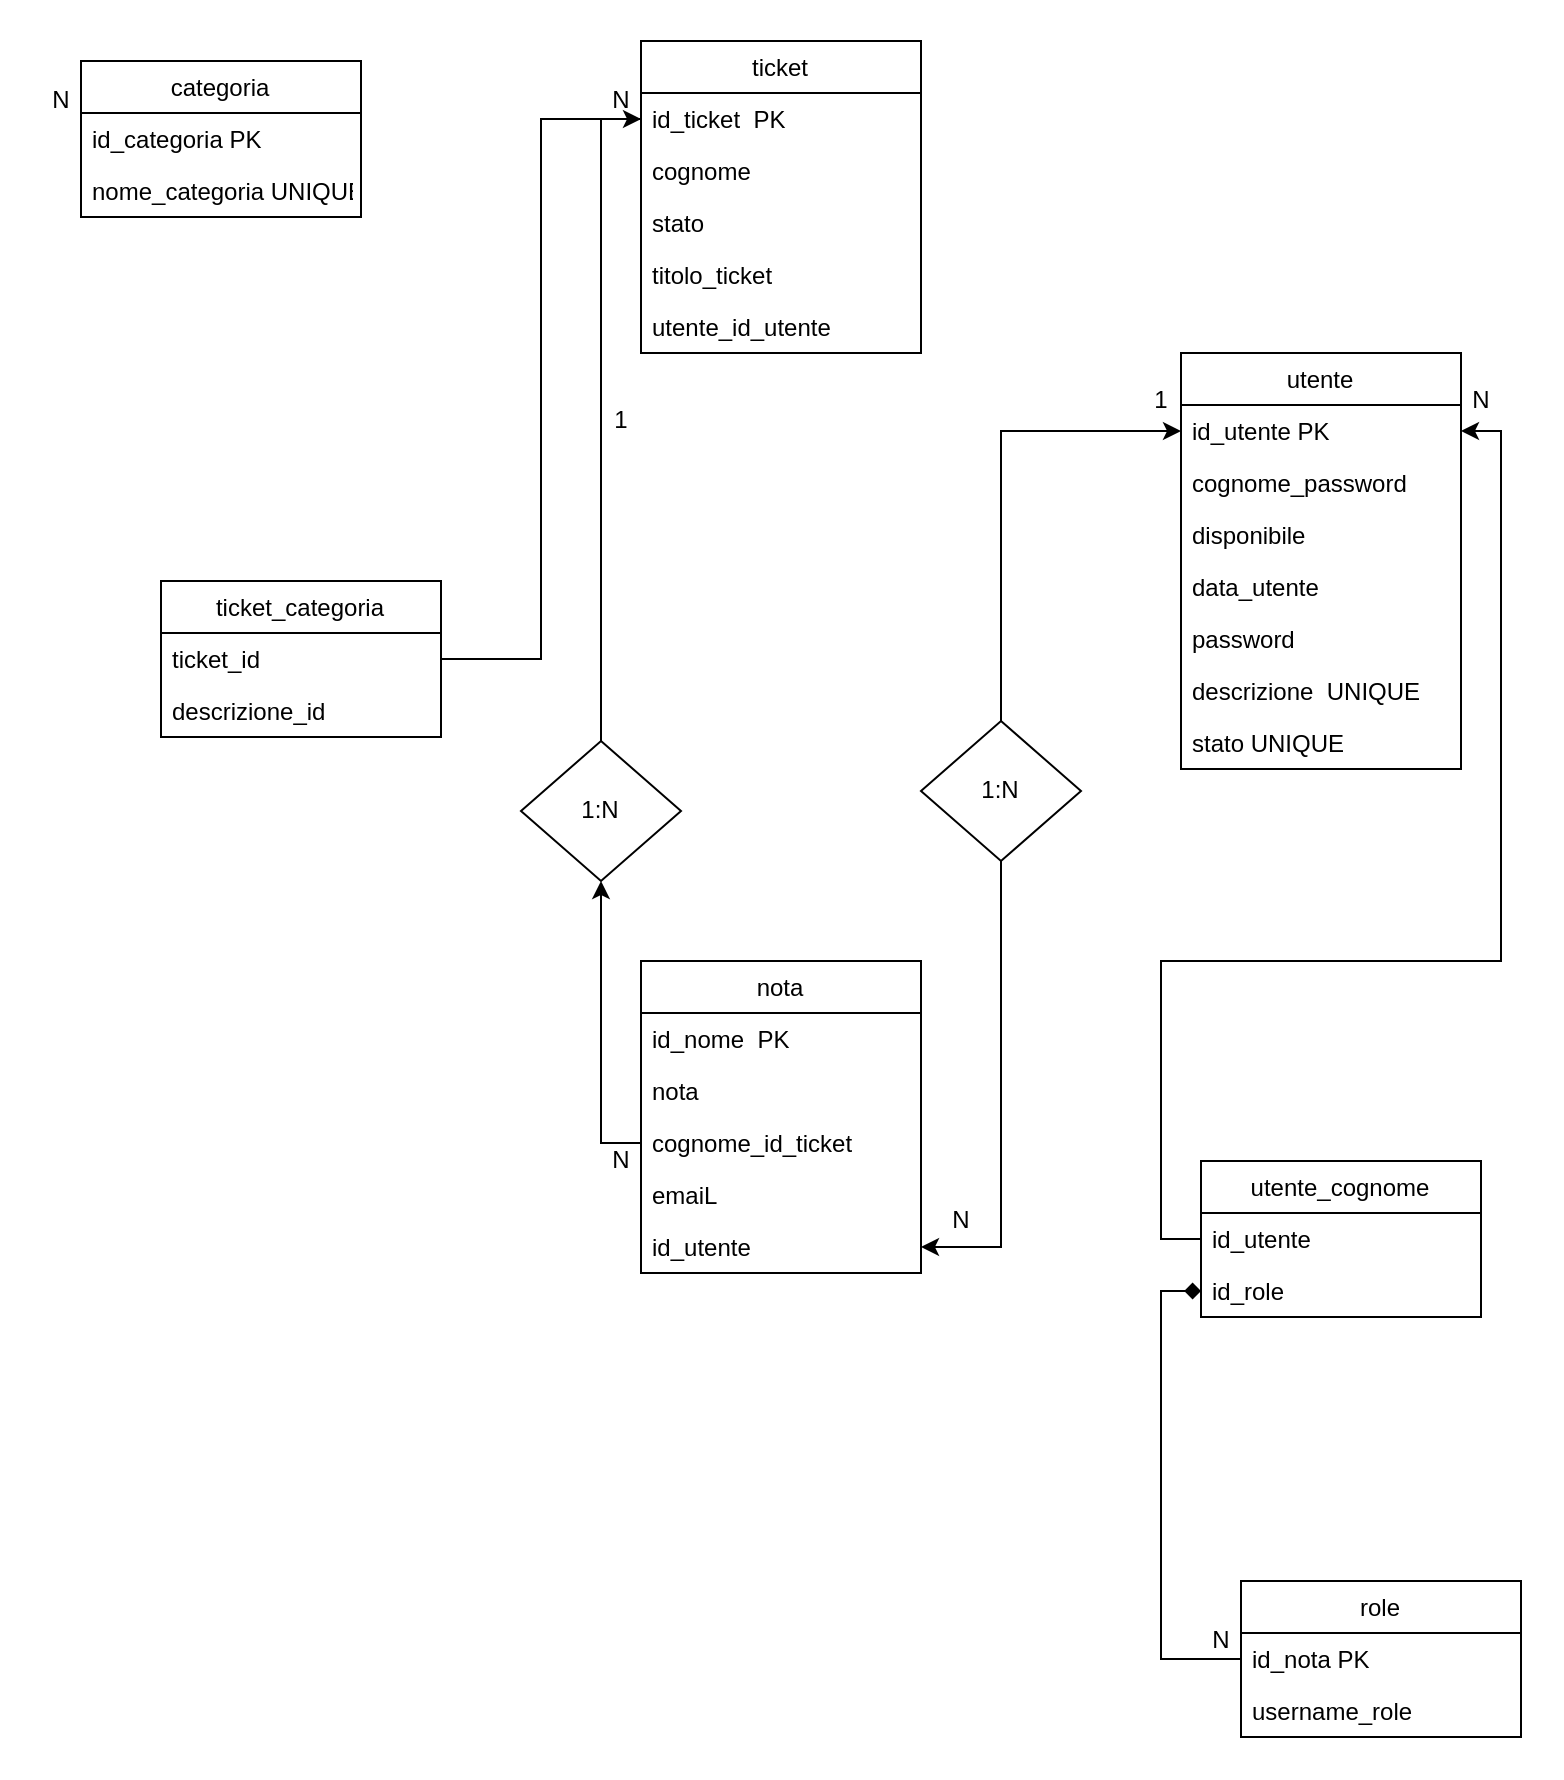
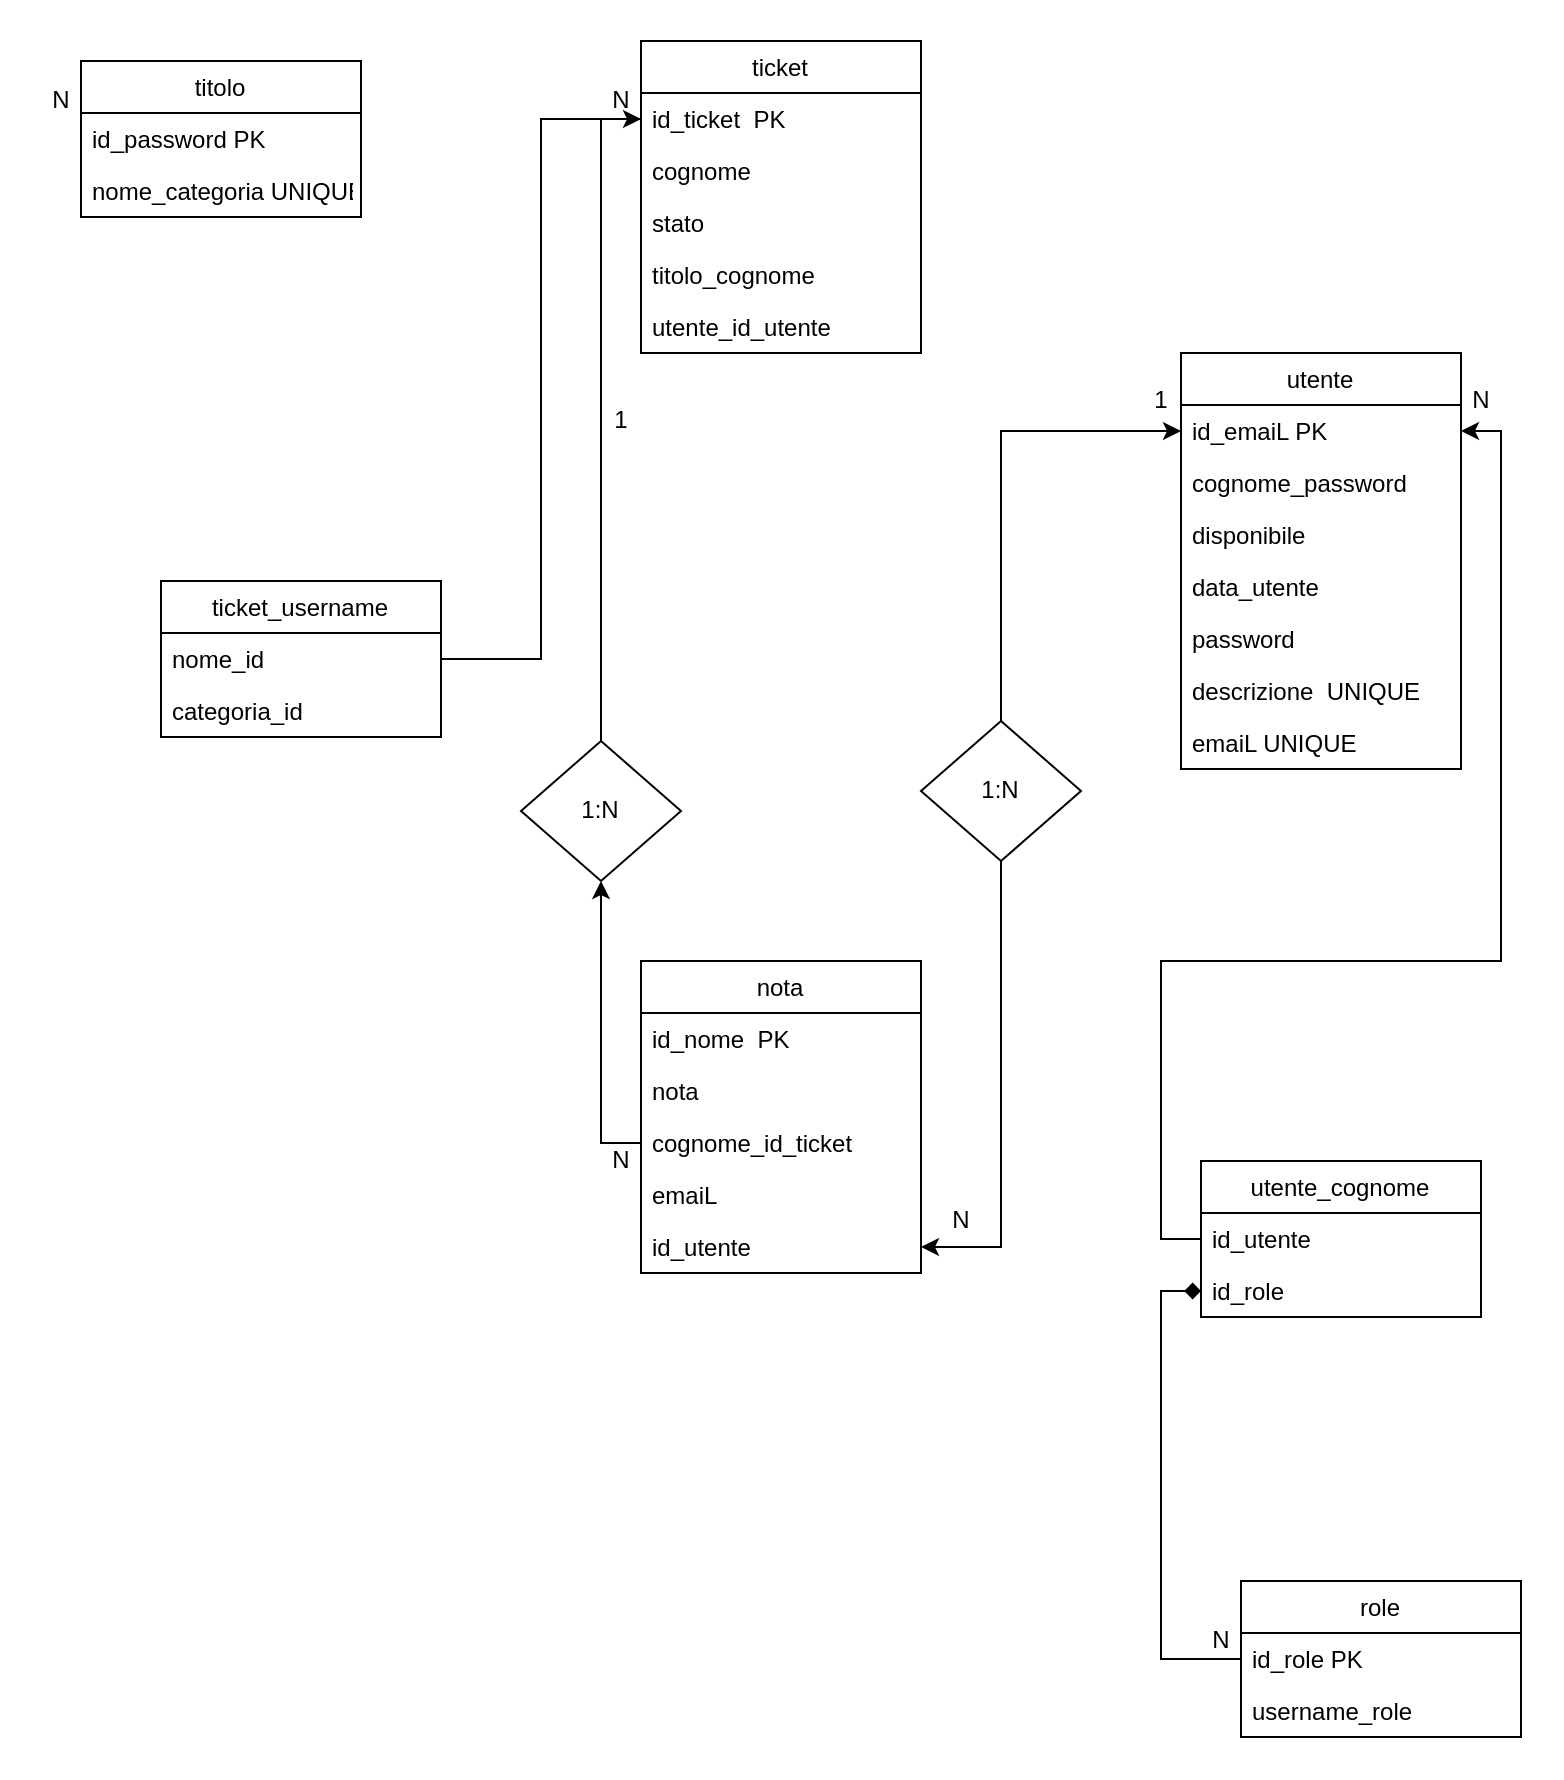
node "categoria": label "categoria" -> "titolo"
node "id_categoria PK": label "id_categoria PK" -> "id_password PK"
node "titolo_ticket": label "titolo_ticket" -> "titolo_cognome"
node "id_utente PK": label "id_utente PK" -> "id_emaiL PK"
node "ticket_categoria": label "ticket_categoria" -> "ticket_username"
node "ticket_id": label "ticket_id" -> "nome_id"
node "descrizione_id": label "descrizione_id" -> "categoria_id"
node "stato UNIQUE": label "stato UNIQUE" -> "emaiL UNIQUE"
node "id_nota PK": label "id_nota PK" -> "id_role PK"
